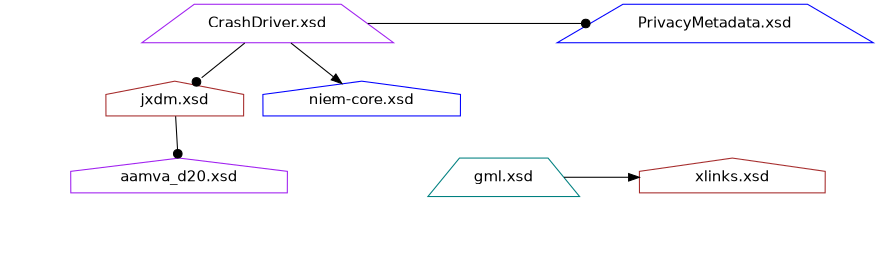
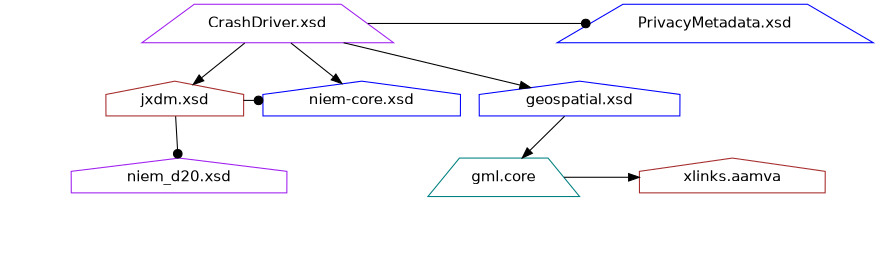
edge "CrashDriver.xsd" -> "jxdm.xsd": arrowhead dot -> normal
edge "jxdm.xsd" -> "niem-core.xsd": added
node "geospatial.xsd": added
node "aamva_d20.xsd": label "aamva_d20.xsd" -> "niem_d20.xsd"
node "gml.xsd": label "gml.xsd" -> "gml.core"
node "xlinks.xsd": label "xlinks.xsd" -> "xlinks.aamva"
